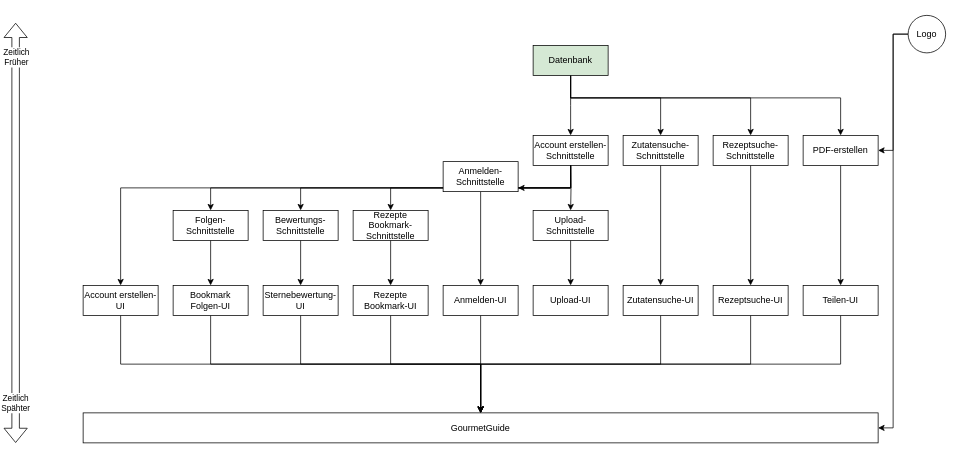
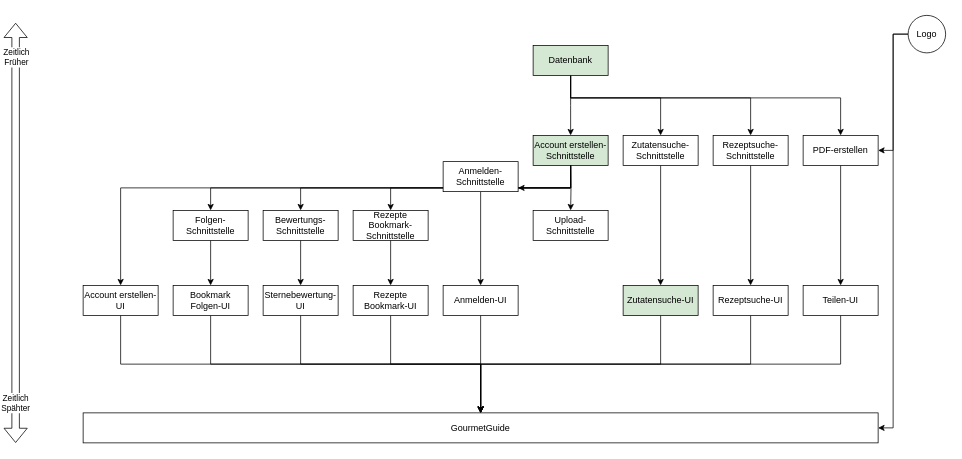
node "Account erstellen-Schnittstelle": fillcolor #ffffff -> #d5e8d4
edge "Upload-Schnittstelle" -> "Upload-UI": removed
node "Upload-UI": removed
node "Zutatensuche-UI": fillcolor #ffffff -> #d5e8d4
